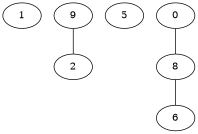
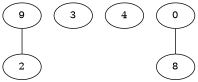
node "1": removed
node "3": added
node "5": label "5" -> "4"
node "6": removed
